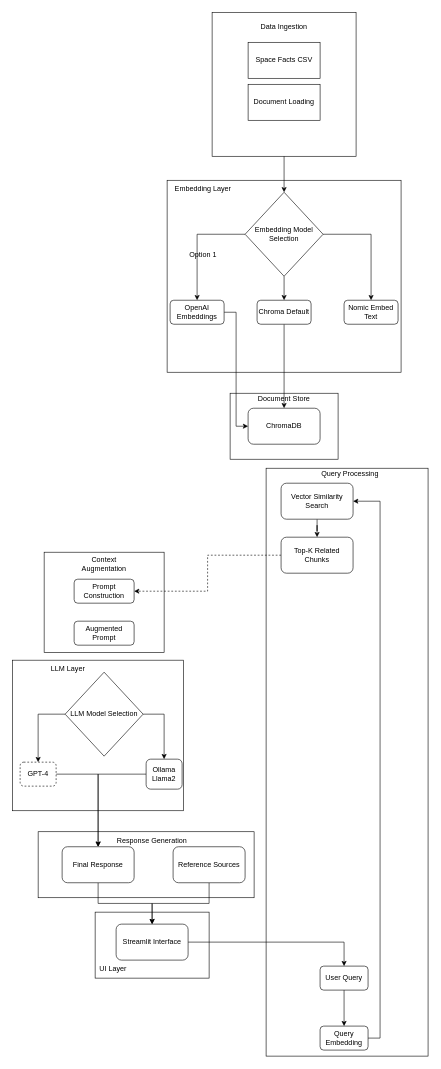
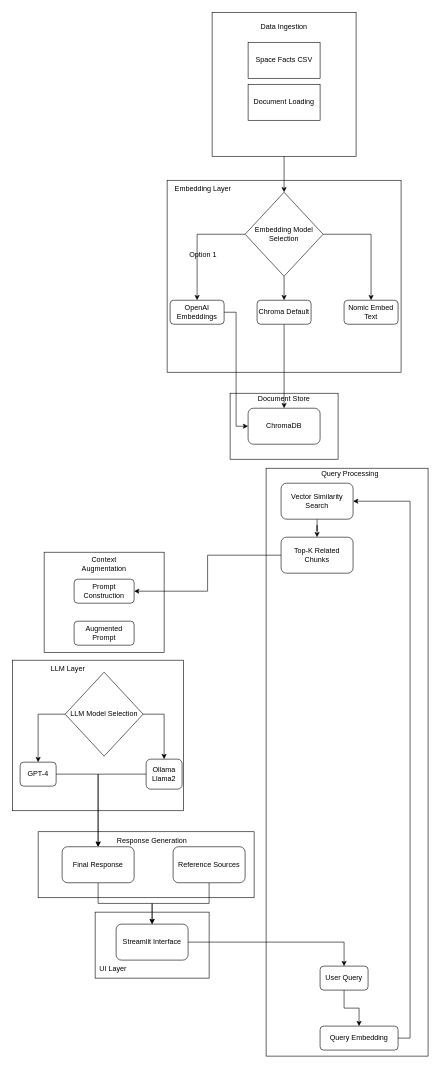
edge "Top-K Related Chunks" -> "Prompt Construction": style dashed -> solid
node "GPT-4": style dashed -> solid
node "Query Embedding": size 48x24 -> 78x24
